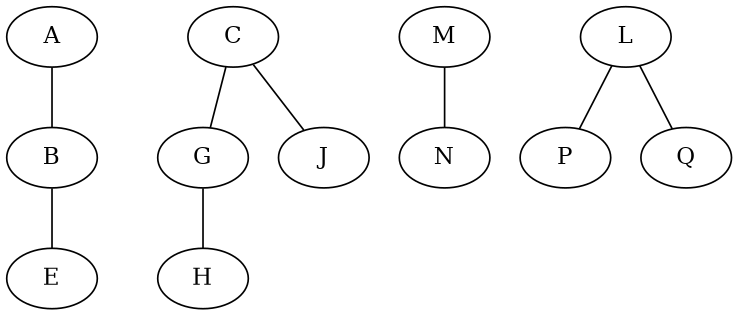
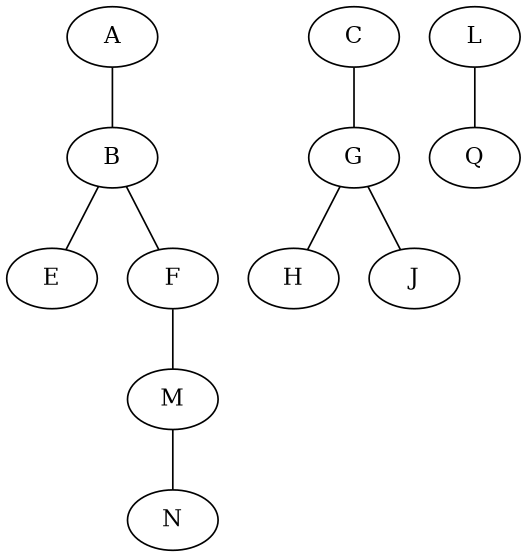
edge "C" -- "J": now "G" -- "J"
node "P": removed
node "F": added
